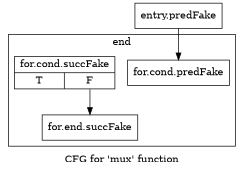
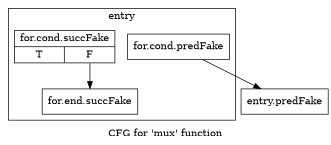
edge "entry.predFake" -> "for.cond.predFake": reversed
cluster "end": label "end" -> "entry"
